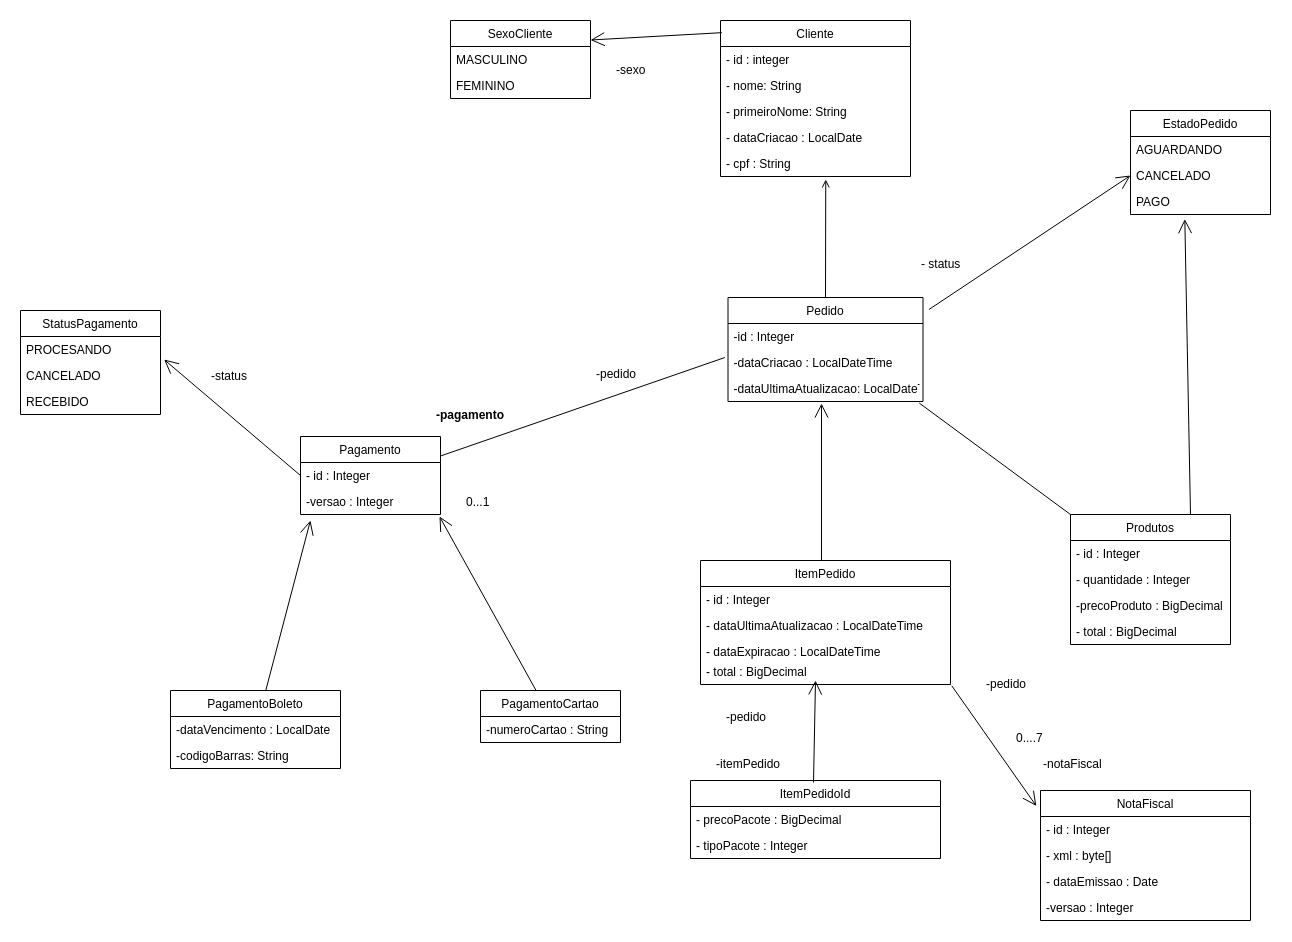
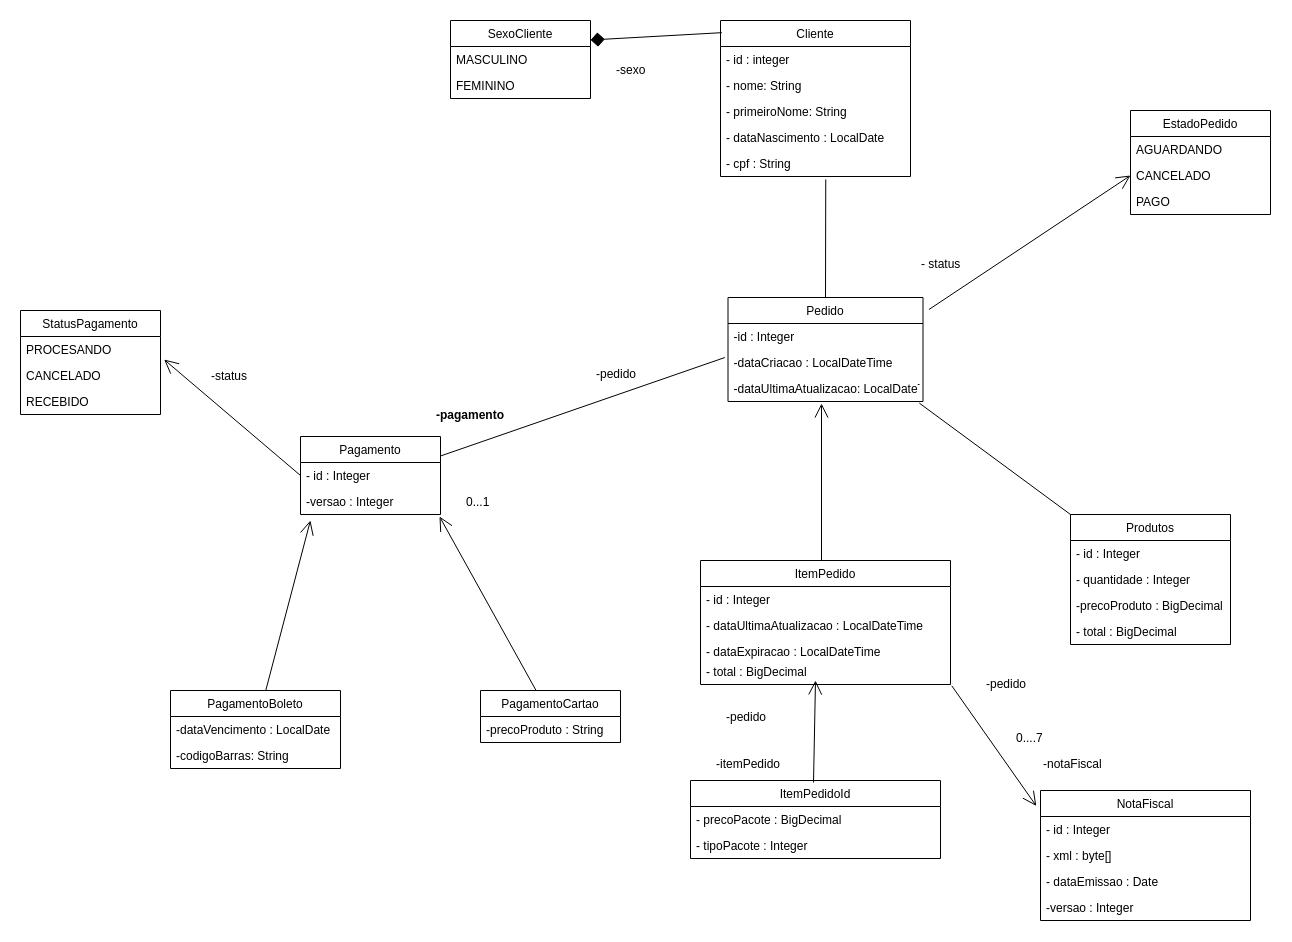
edge "Cliente" -> "SexoCliente": arrowhead open -> diamond
node "- dataCriacao : LocalDate": label "- dataCriacao : LocalDate" -> "- dataNascimento : LocalDate"
edge "Pedido" -> "- cpf : String": arrowhead open -> none
edge "Produtos" -> "PAGO": removed
node "-numeroCartao : String": label "-numeroCartao : String" -> "-precoProduto : String"
